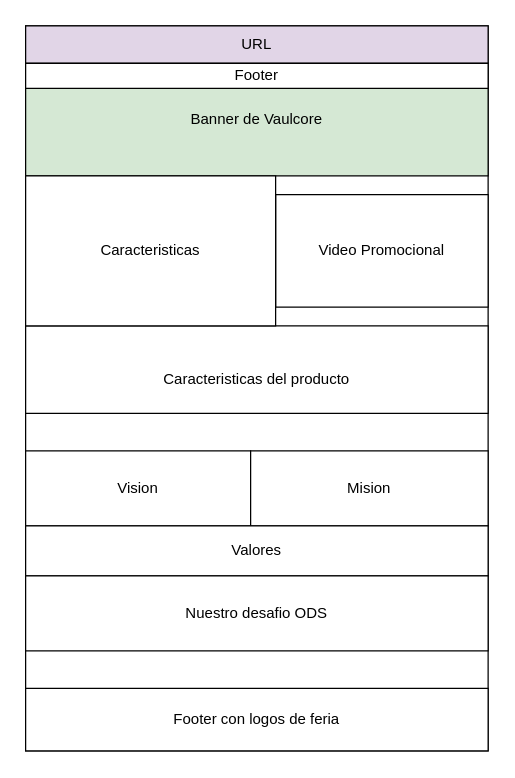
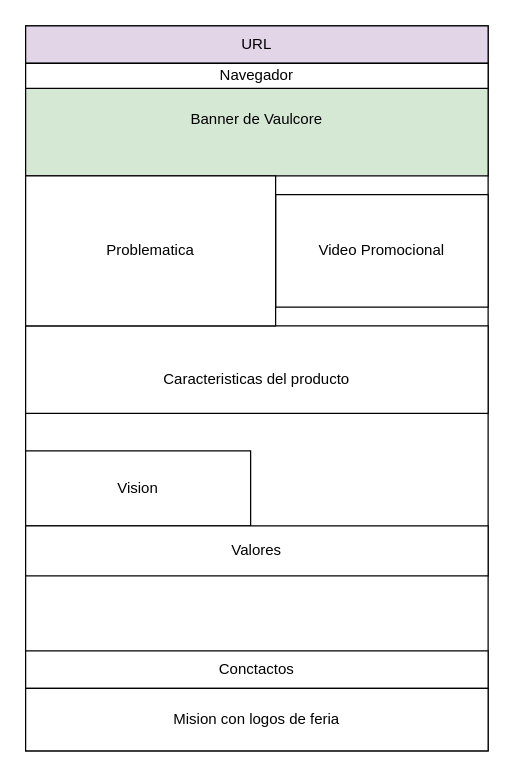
node "Footer": label "Footer" -> "Navegador"
node "Caracteristicas": label "Caracteristicas" -> "Problematica"
node "Mision": removed
node "Nuestro desafio ODS": removed
node "Conctactos": added
node "Footer con logos de feria": label "Footer con logos de feria" -> "Mision con logos de feria"
